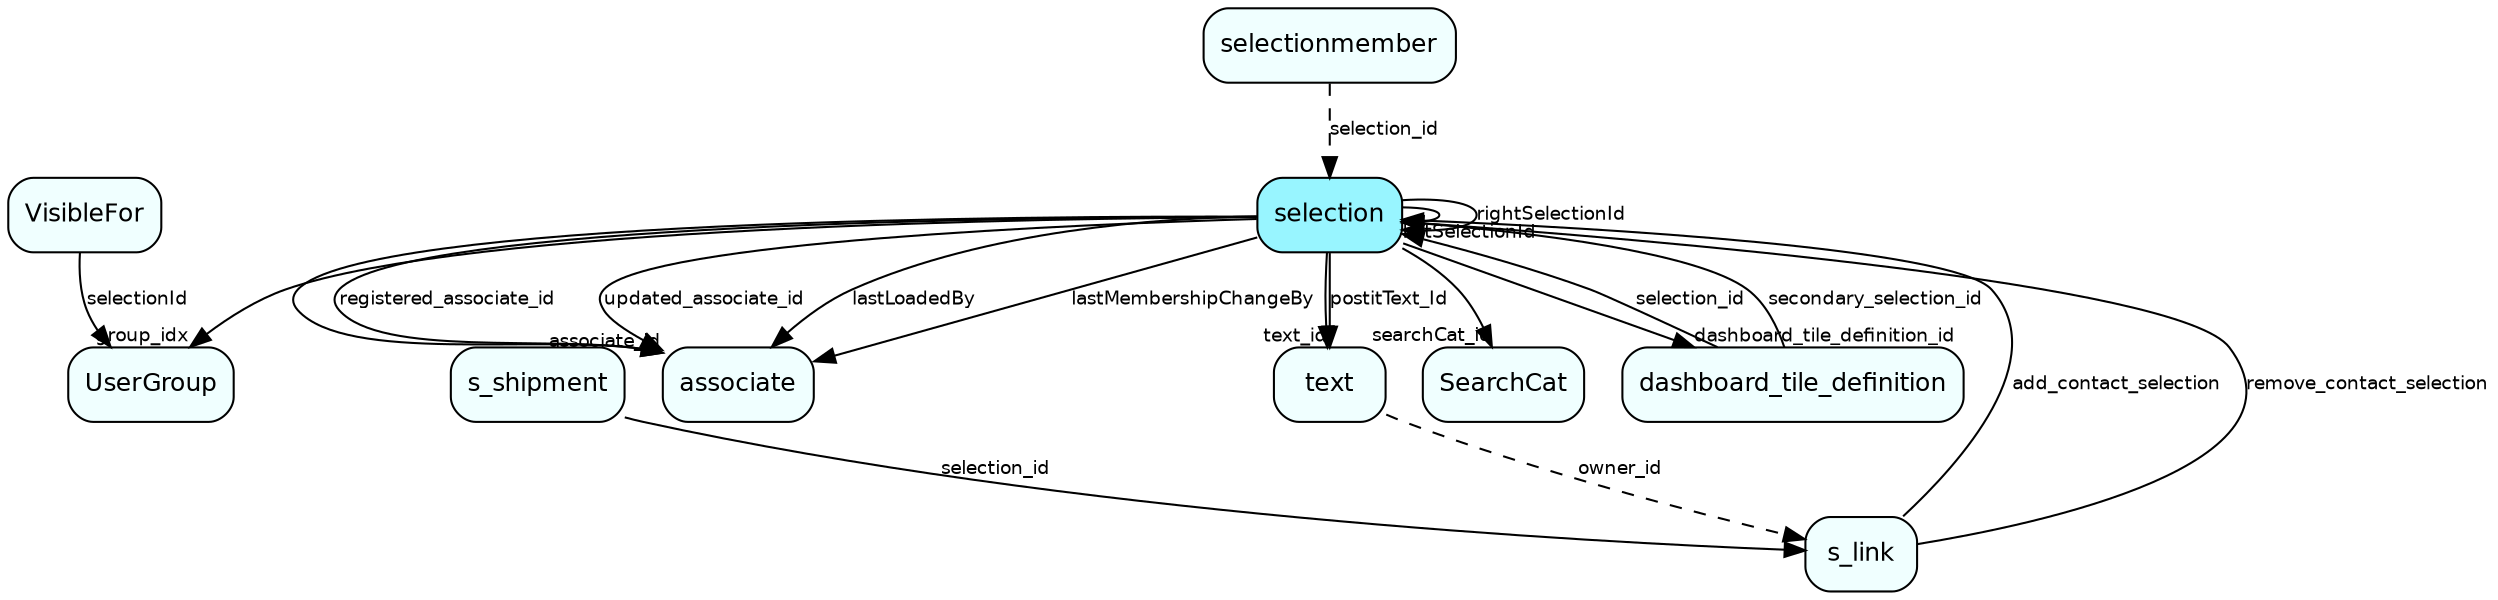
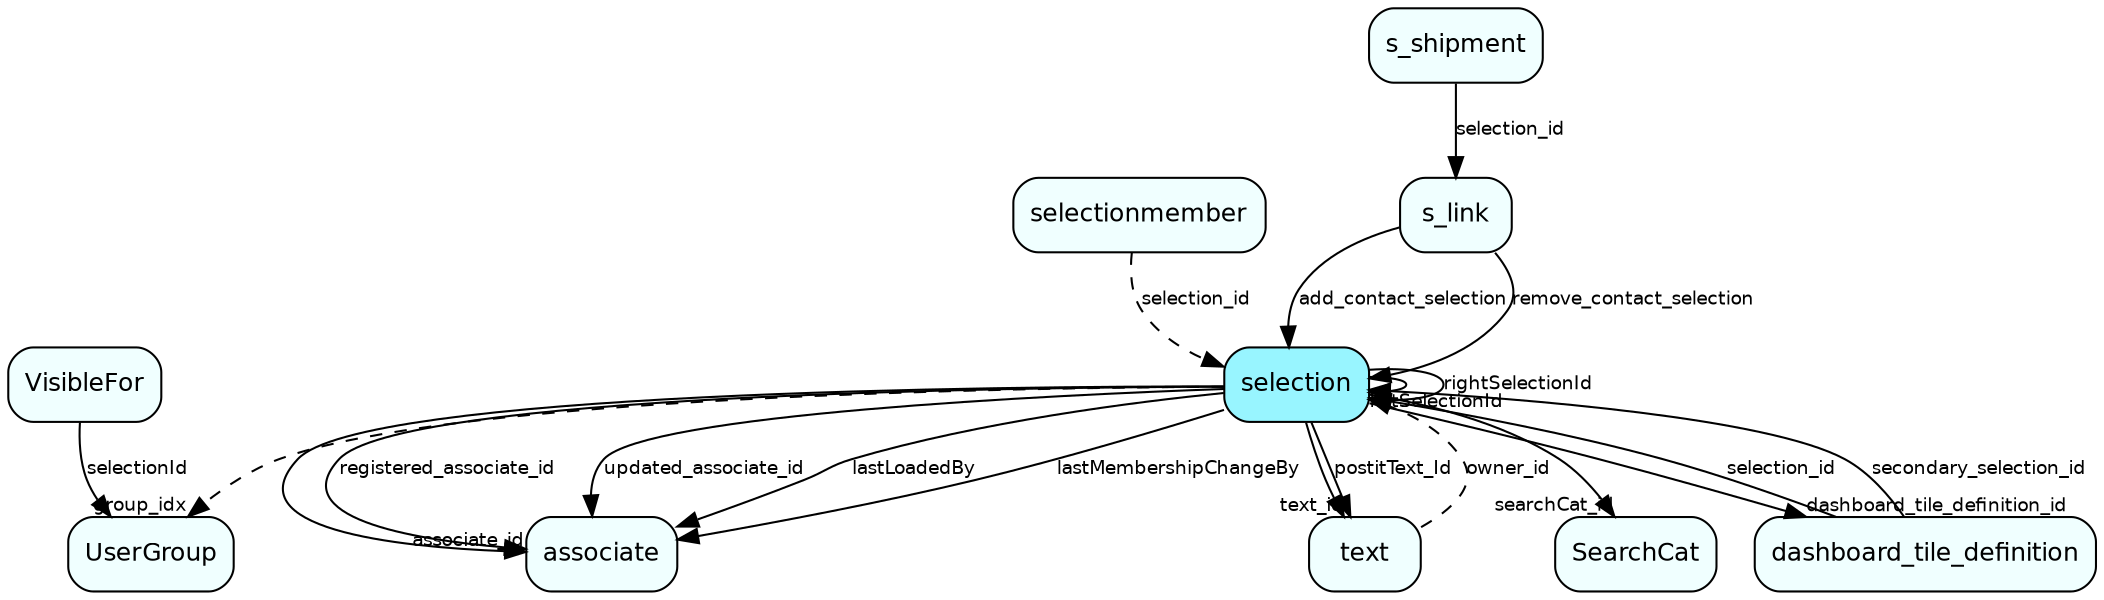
edge "selection" -> "UserGroup": style solid -> dashed
edge "text" -> "s_link": now "text" -> "selection"
